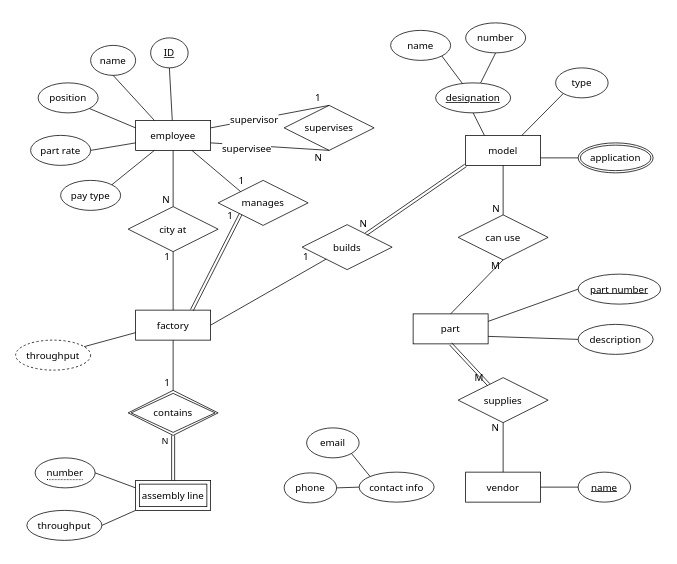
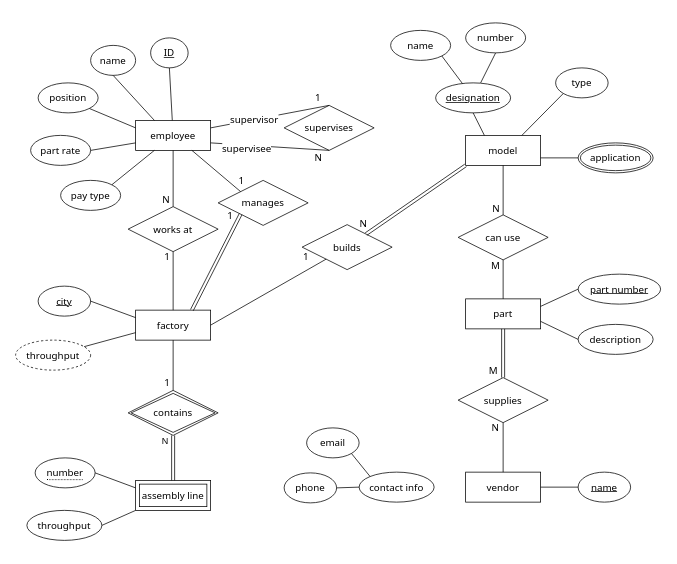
node "city at": label "city at" -> "works at"
node "city": added
edge "city" -- "factory": added
node "part": moved (450, 329) -> (503, 314)
